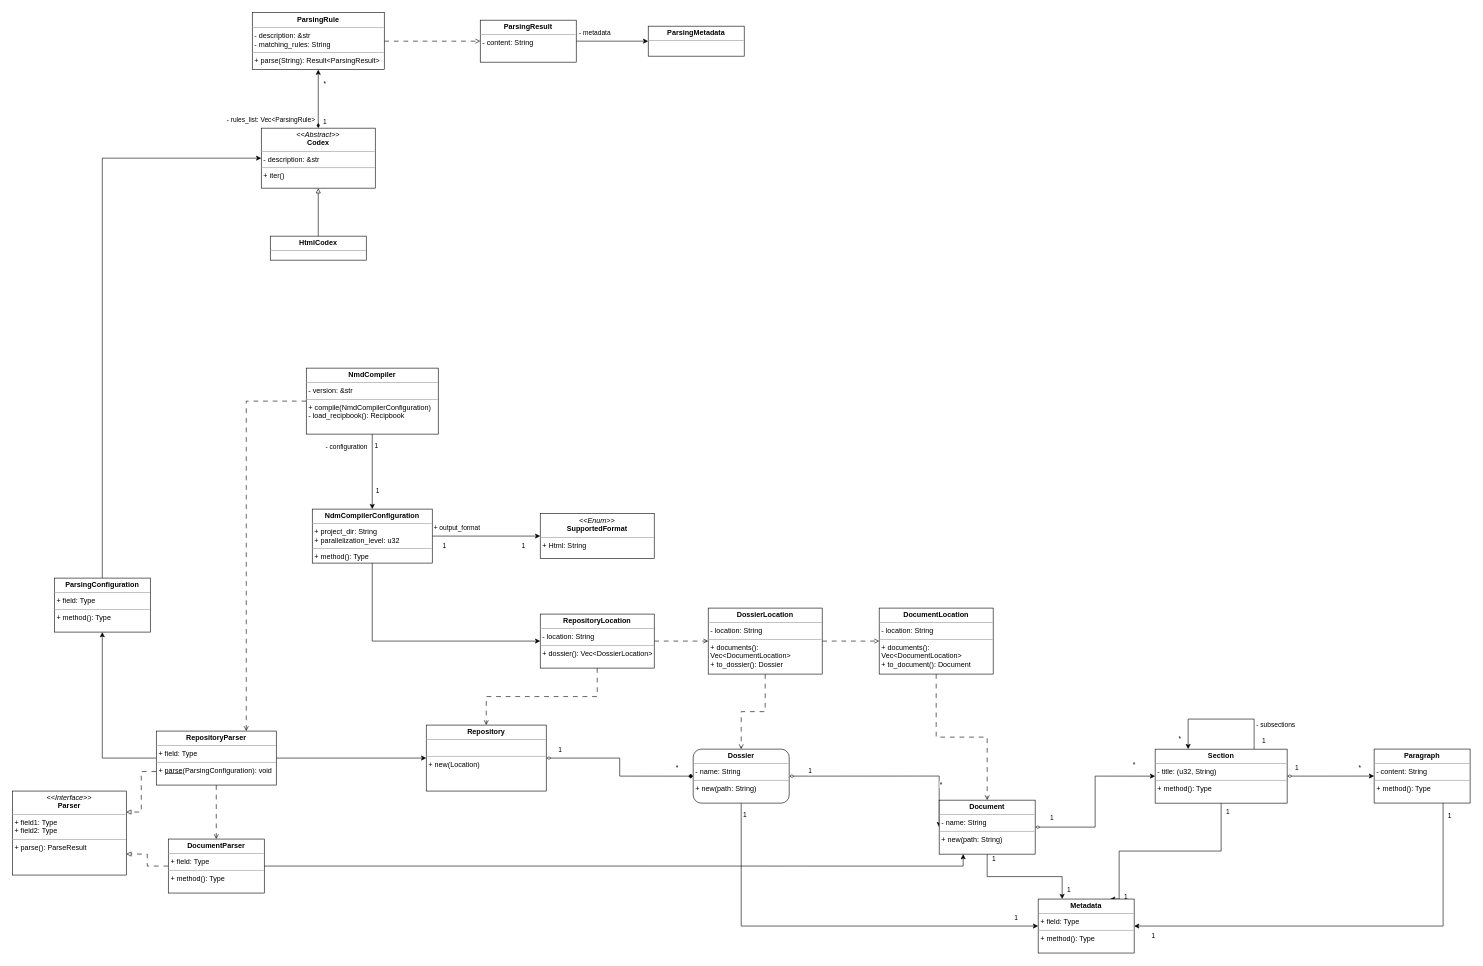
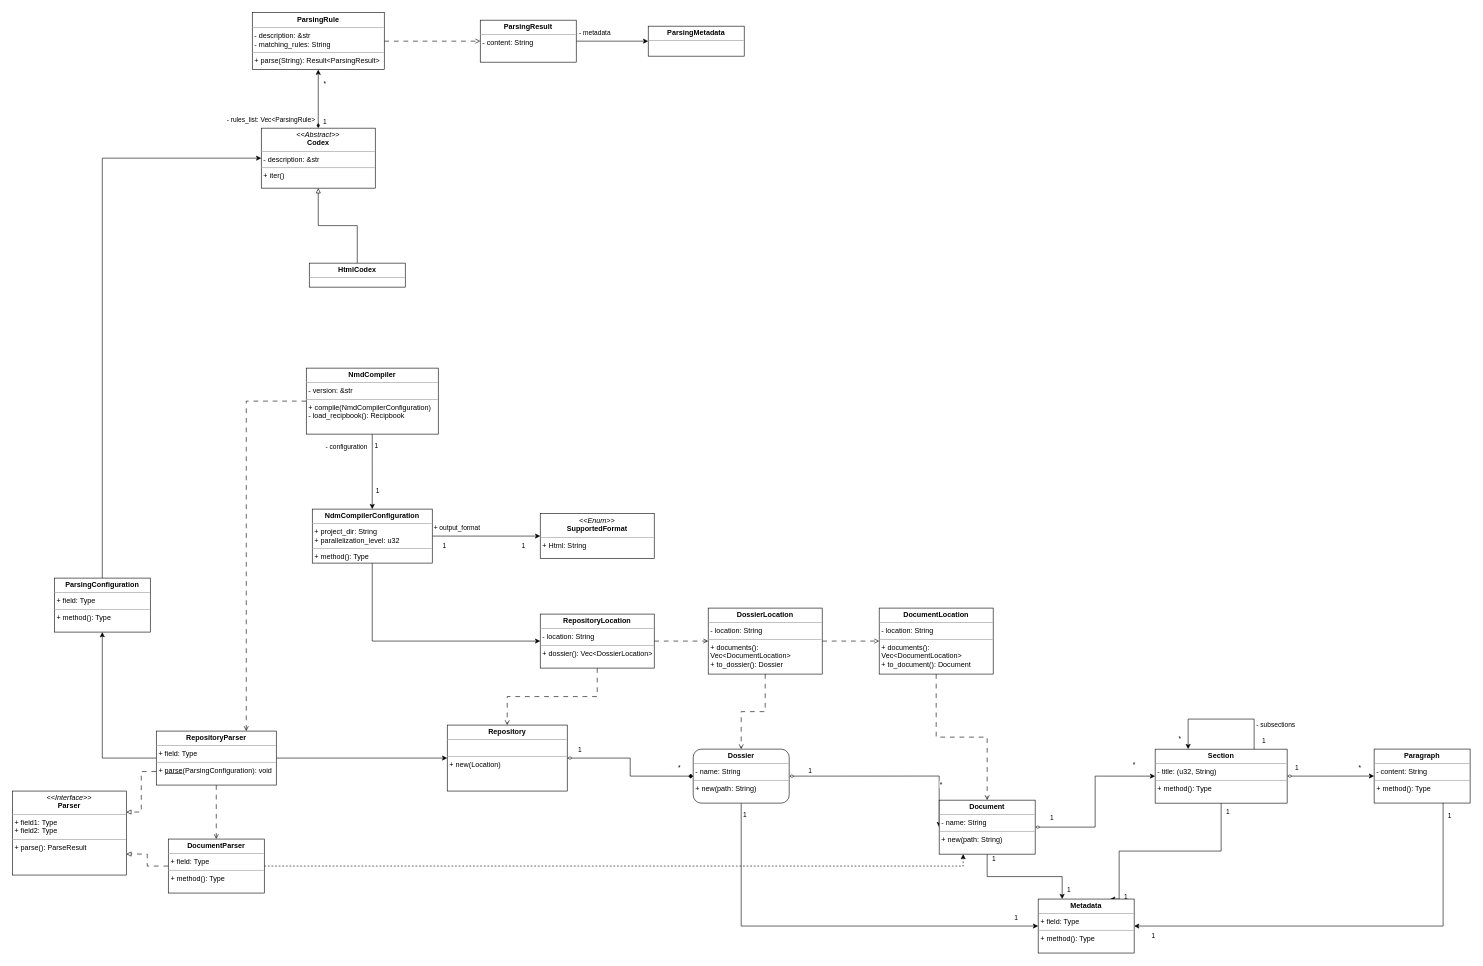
node "HtmlCodex": moved (318, 248) -> (357, 275)
node "Repository + new(Location)": moved (486, 758) -> (507, 758)
edge "DocumentParser + field: Type + method(): Type" -> "Document - name: String + new(path: String)": style solid -> dashed
